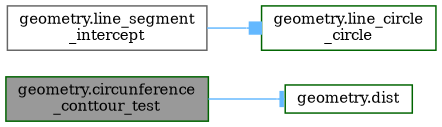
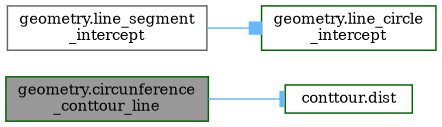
node "geometry.line_circle _circle": label "geometry.line_circle _circle" -> "geometry.line_circle _intercept"
node "geometry.circunference _conttour_test": label "geometry.circunference _conttour_test" -> "geometry.circunference _conttour_line"
node "geometry.dist": label "geometry.dist" -> "conttour.dist"
